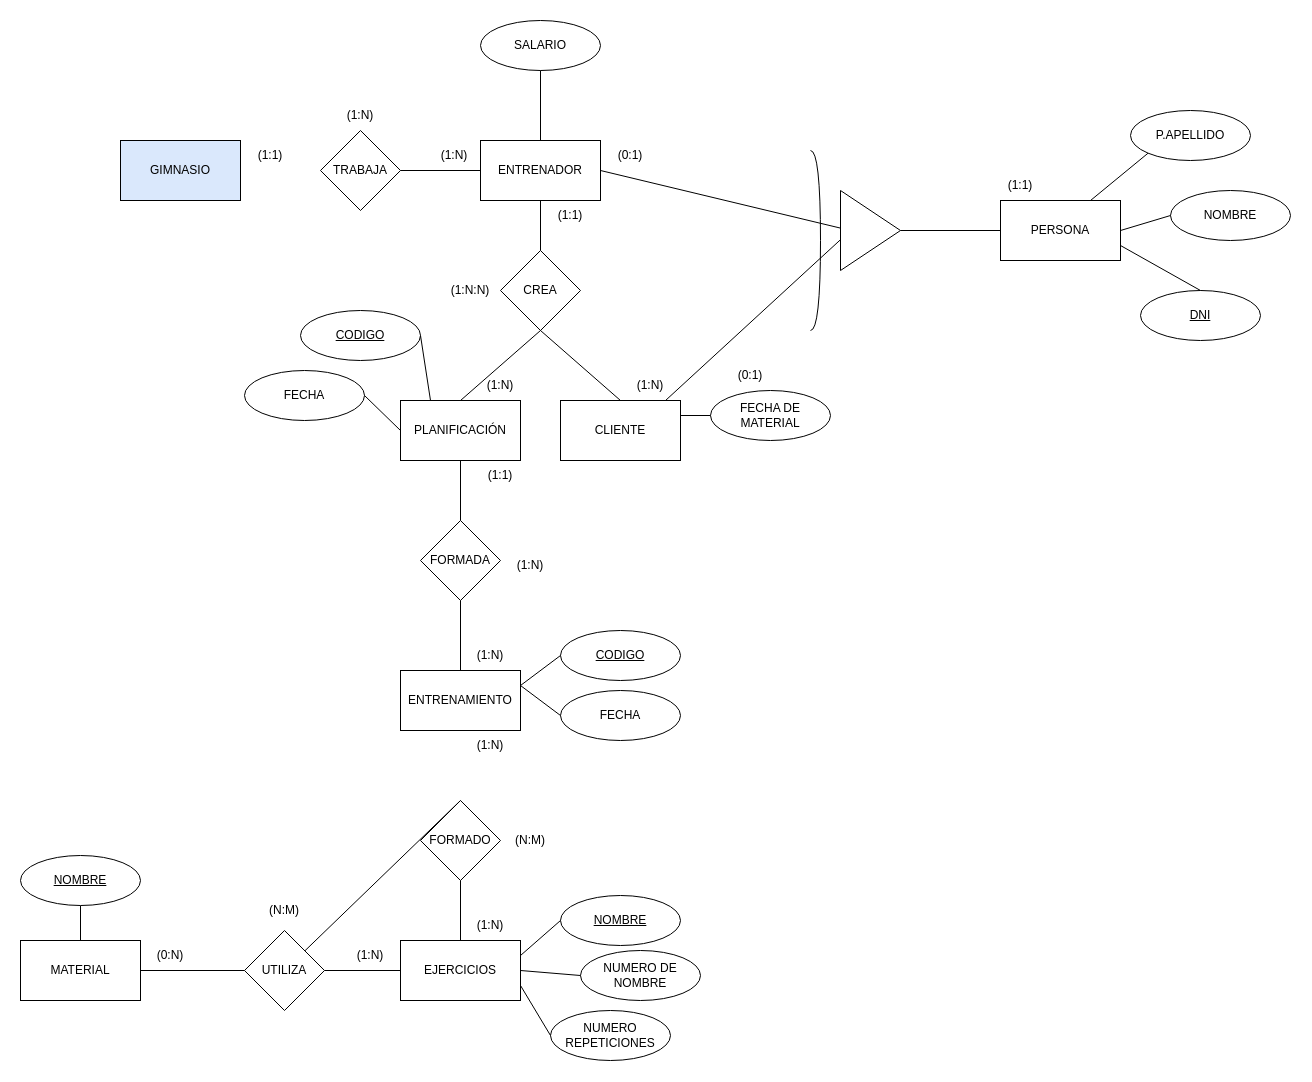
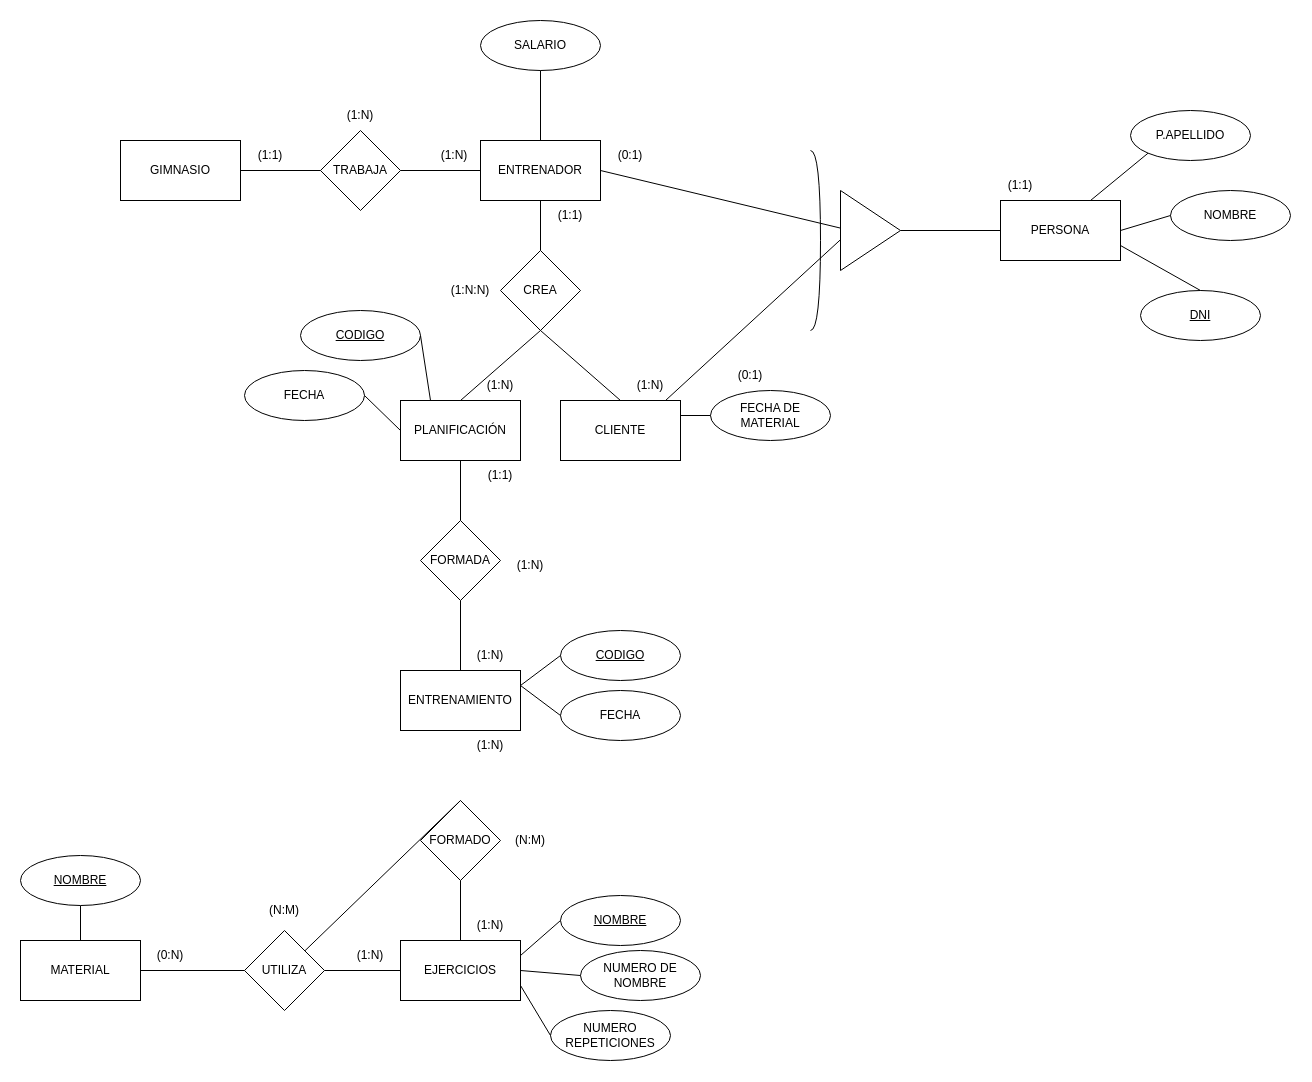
node "GIMNASIO": fillcolor #dae8fc -> #ffffff
edge "GIMNASIO" -- "TRABAJA": added
